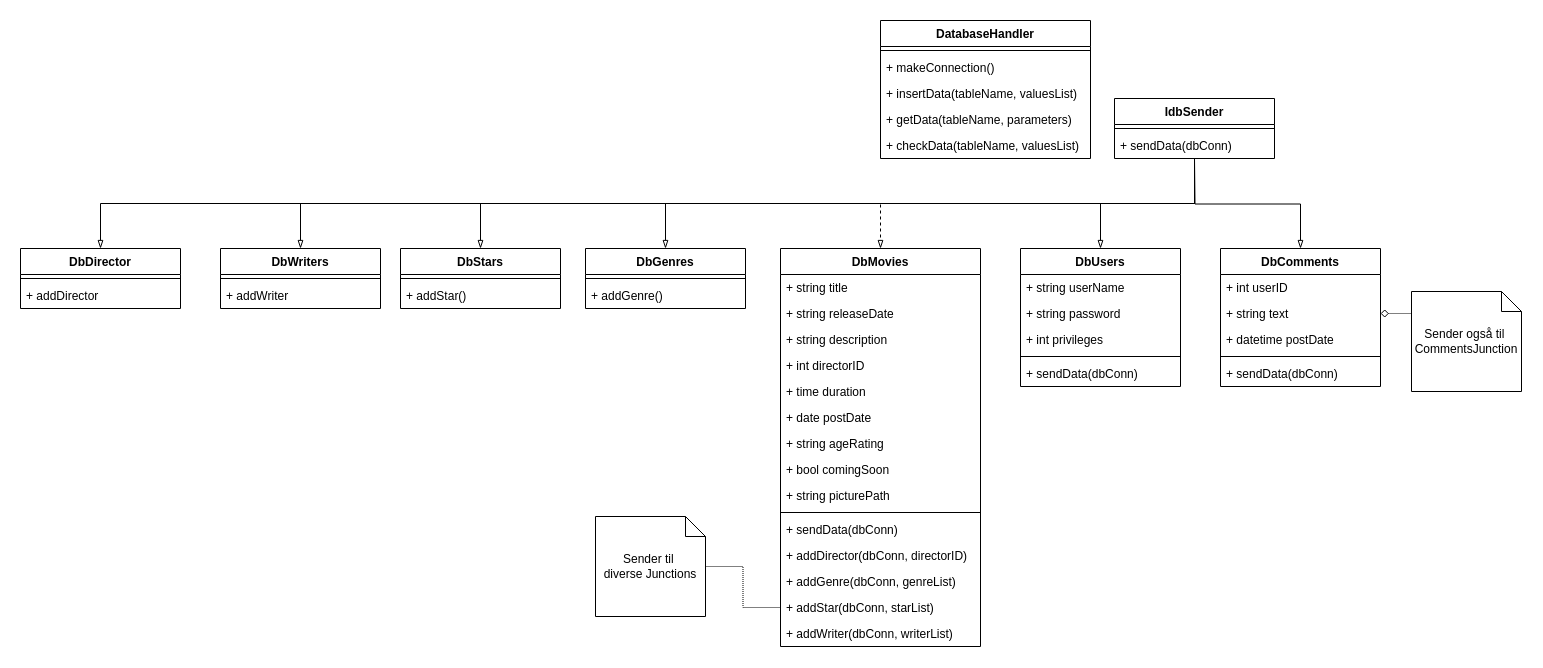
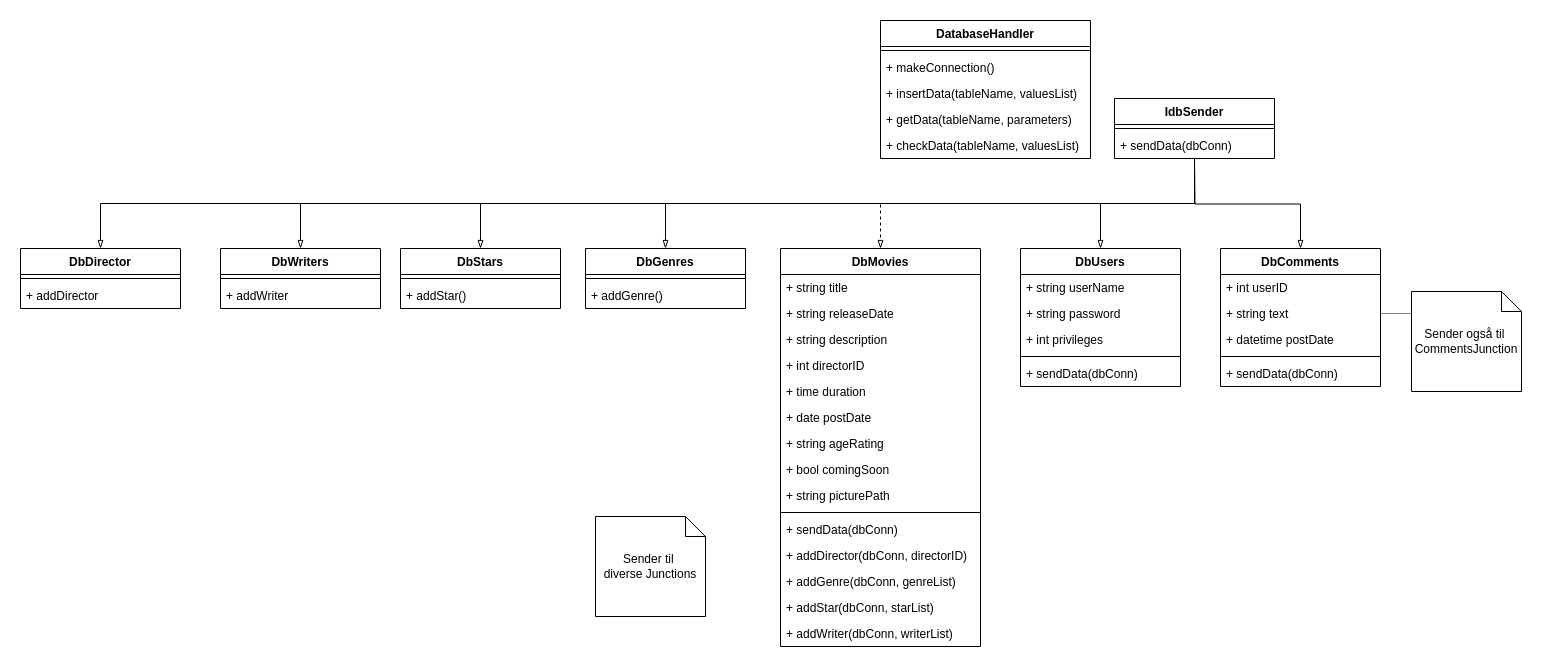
edge "Sender også til CommentsJunction" -> "+ string text": arrowhead diamond -> none
edge "Sender til diverse Junctions" -- "+ addStar(dbConn, starList)": removed
